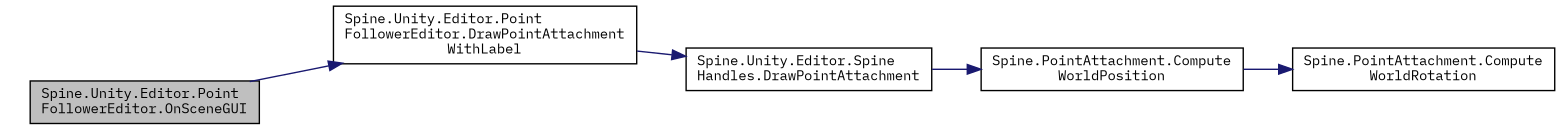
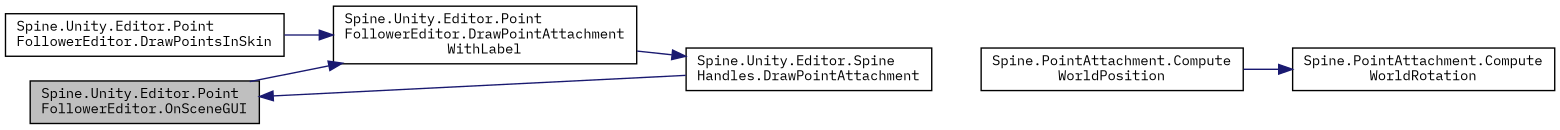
node "Spine.Unity.Editor.Point FollowerEditor.DrawPointsInSkin": added
edge "Spine.Unity.Editor.Spine Handles.DrawPointAttachment" -> "Spine.PointAttachment.Compute WorldPosition": now "Spine.Unity.Editor.Spine Handles.DrawPointAttachment" -> "Spine.Unity.Editor.Point FollowerEditor.OnSceneGUI"
